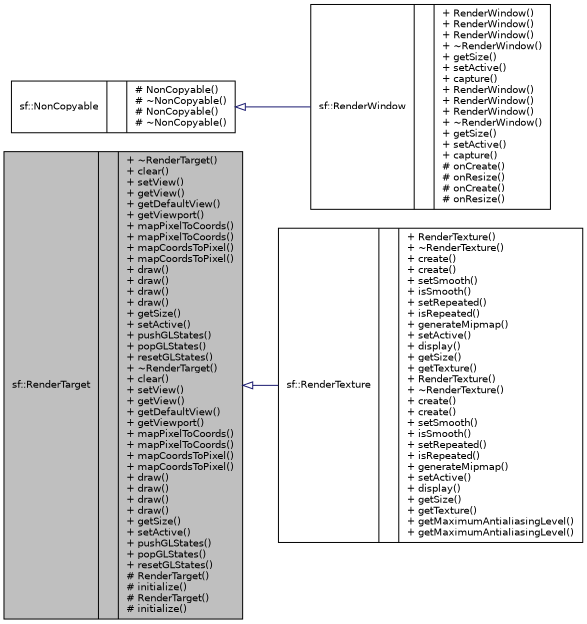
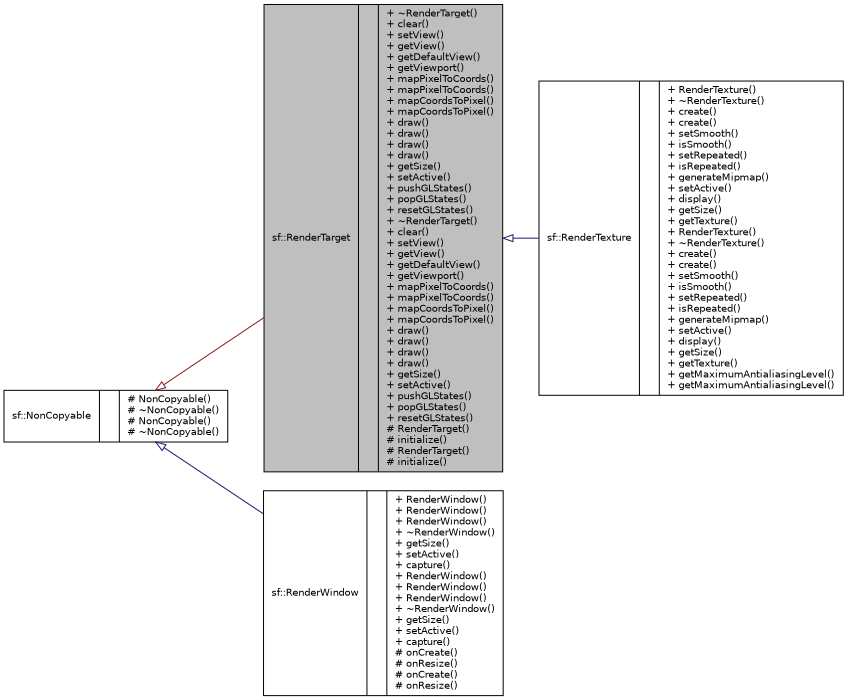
edge "sf::RenderTarget" -> "sf::NonCopyable": added
